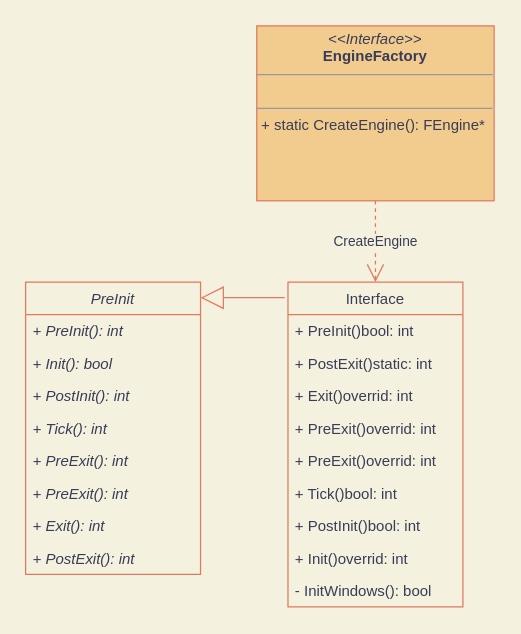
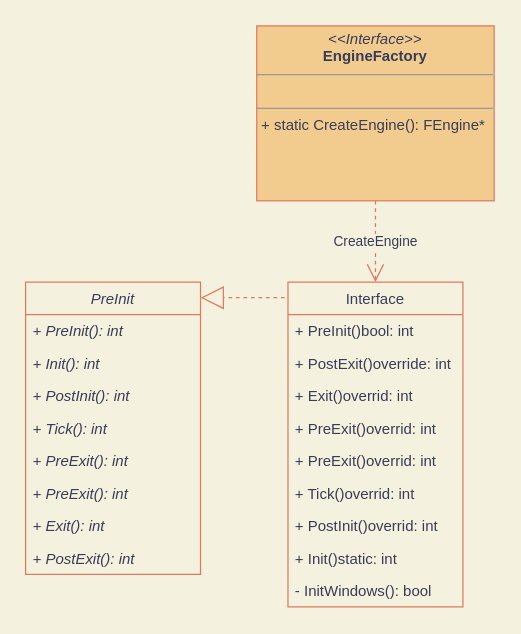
edge "Interface" -> "PreInit": style solid -> dashed
node "+ Init(): bool": label "+ Init(): bool" -> "+ Init(): int"
node "+ PostExit()static: int": label "+ PostExit()static: int" -> "+ PostExit()override: int"
node "+ Tick()bool: int": label "+ Tick()bool: int" -> "+ Tick()overrid: int"
node "+ PostInit()bool: int": label "+ PostInit()bool: int" -> "+ PostInit()overrid: int"
node "+ Init()overrid: int": label "+ Init()overrid: int" -> "+ Init()static: int"
